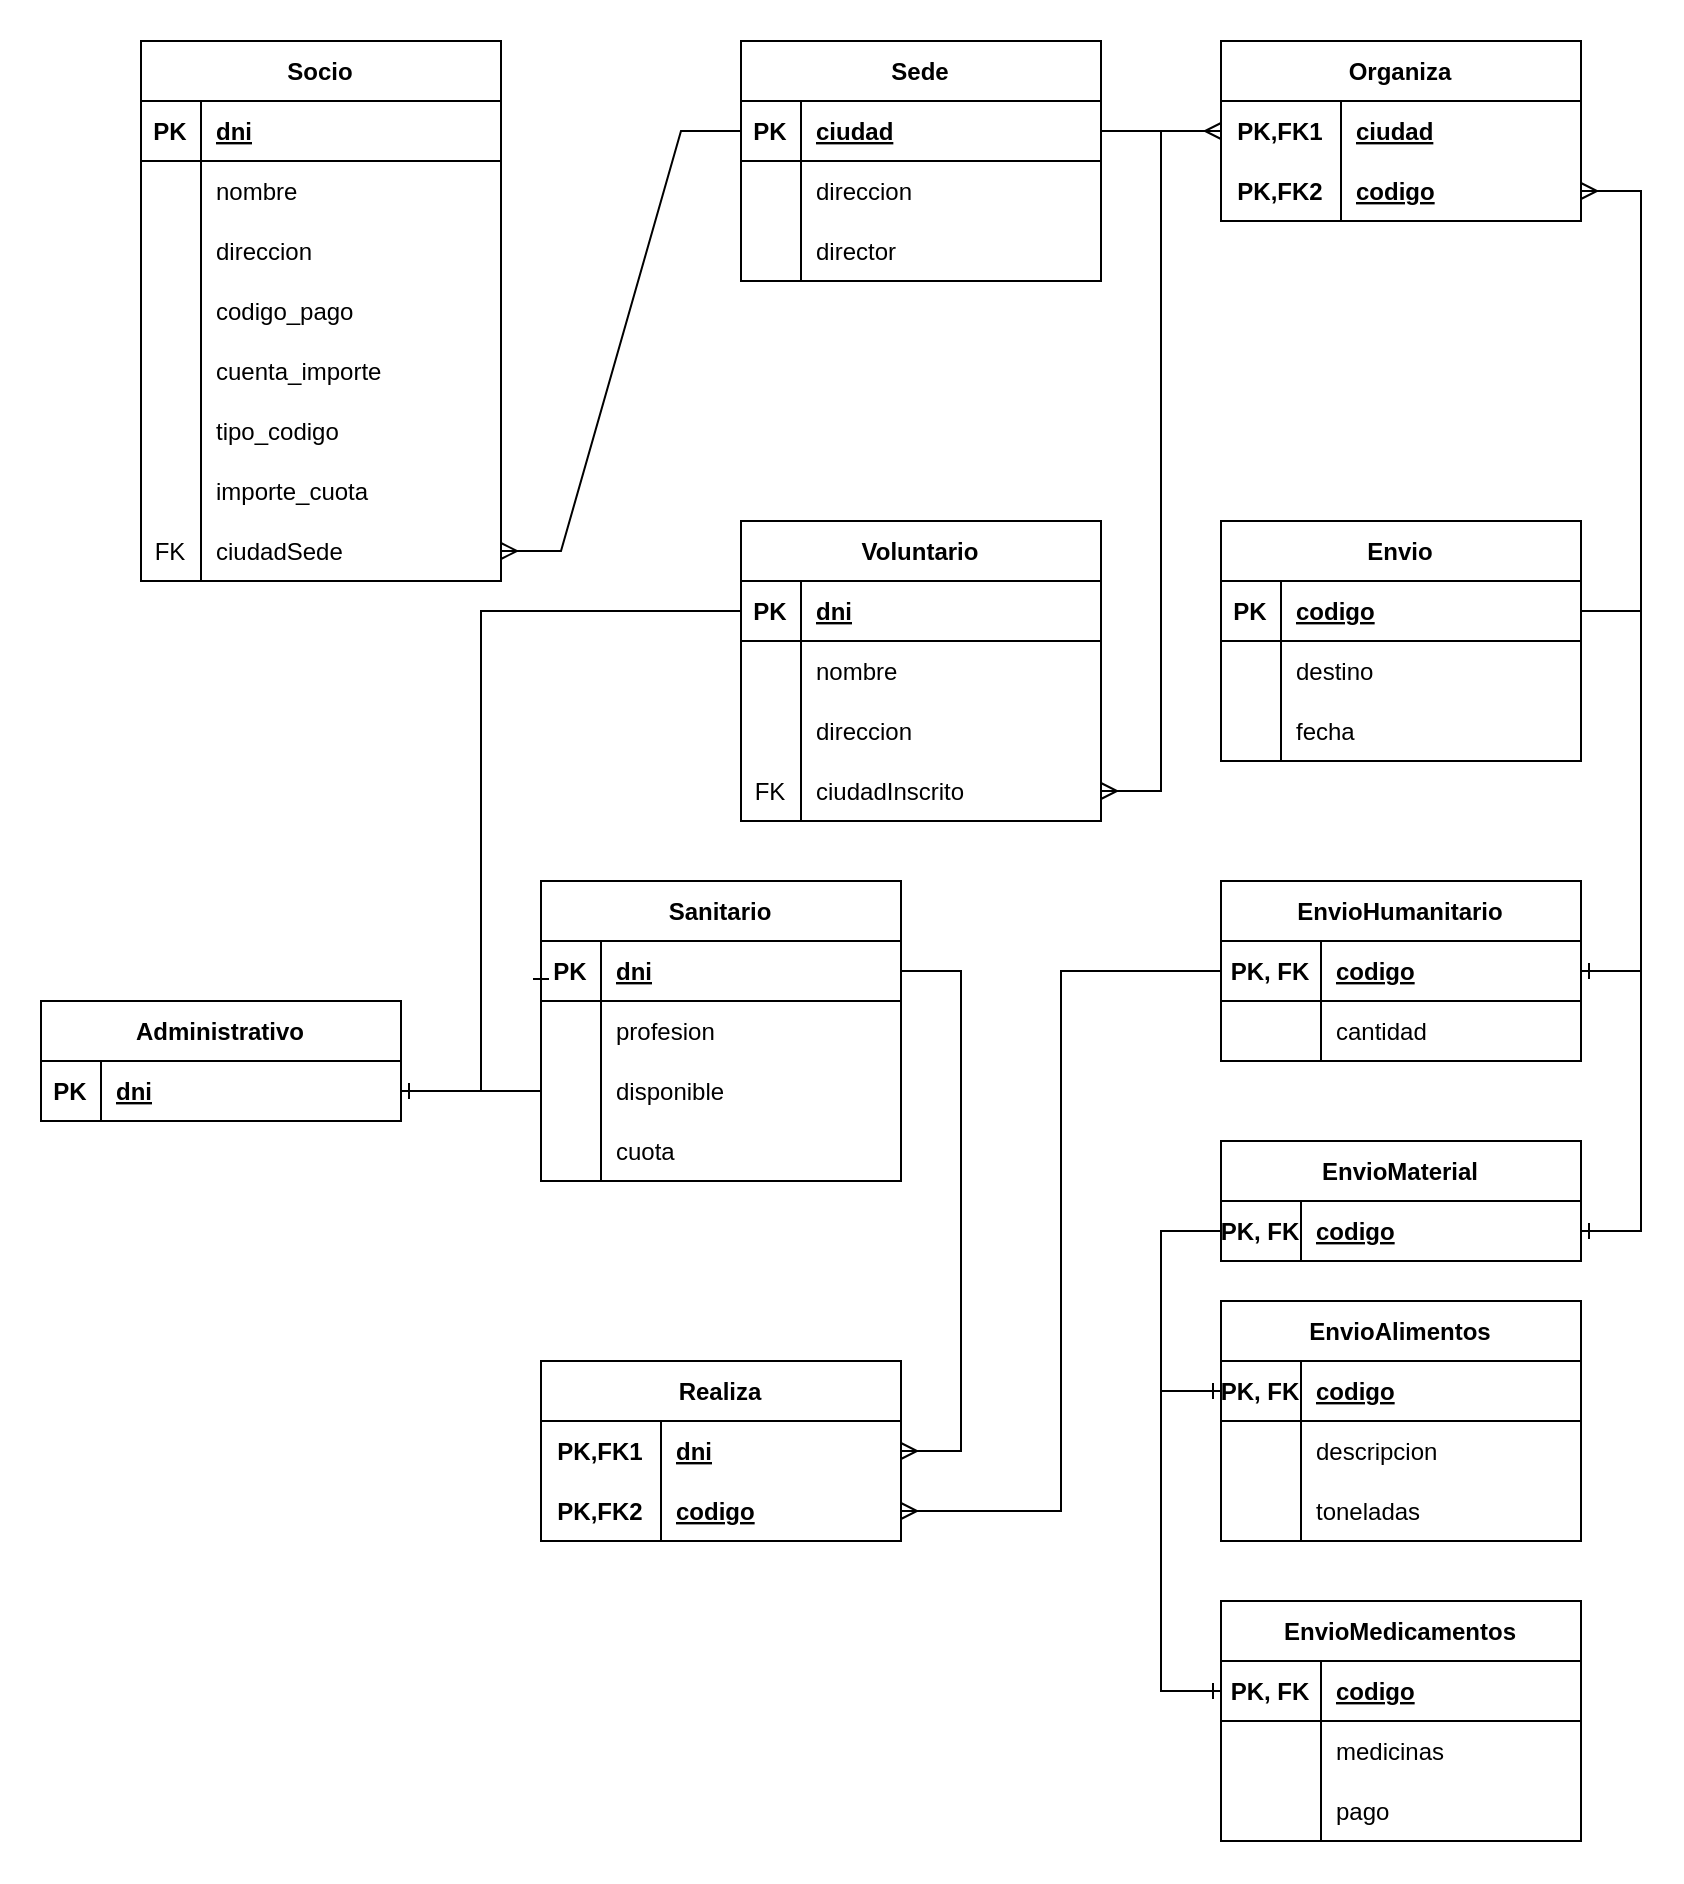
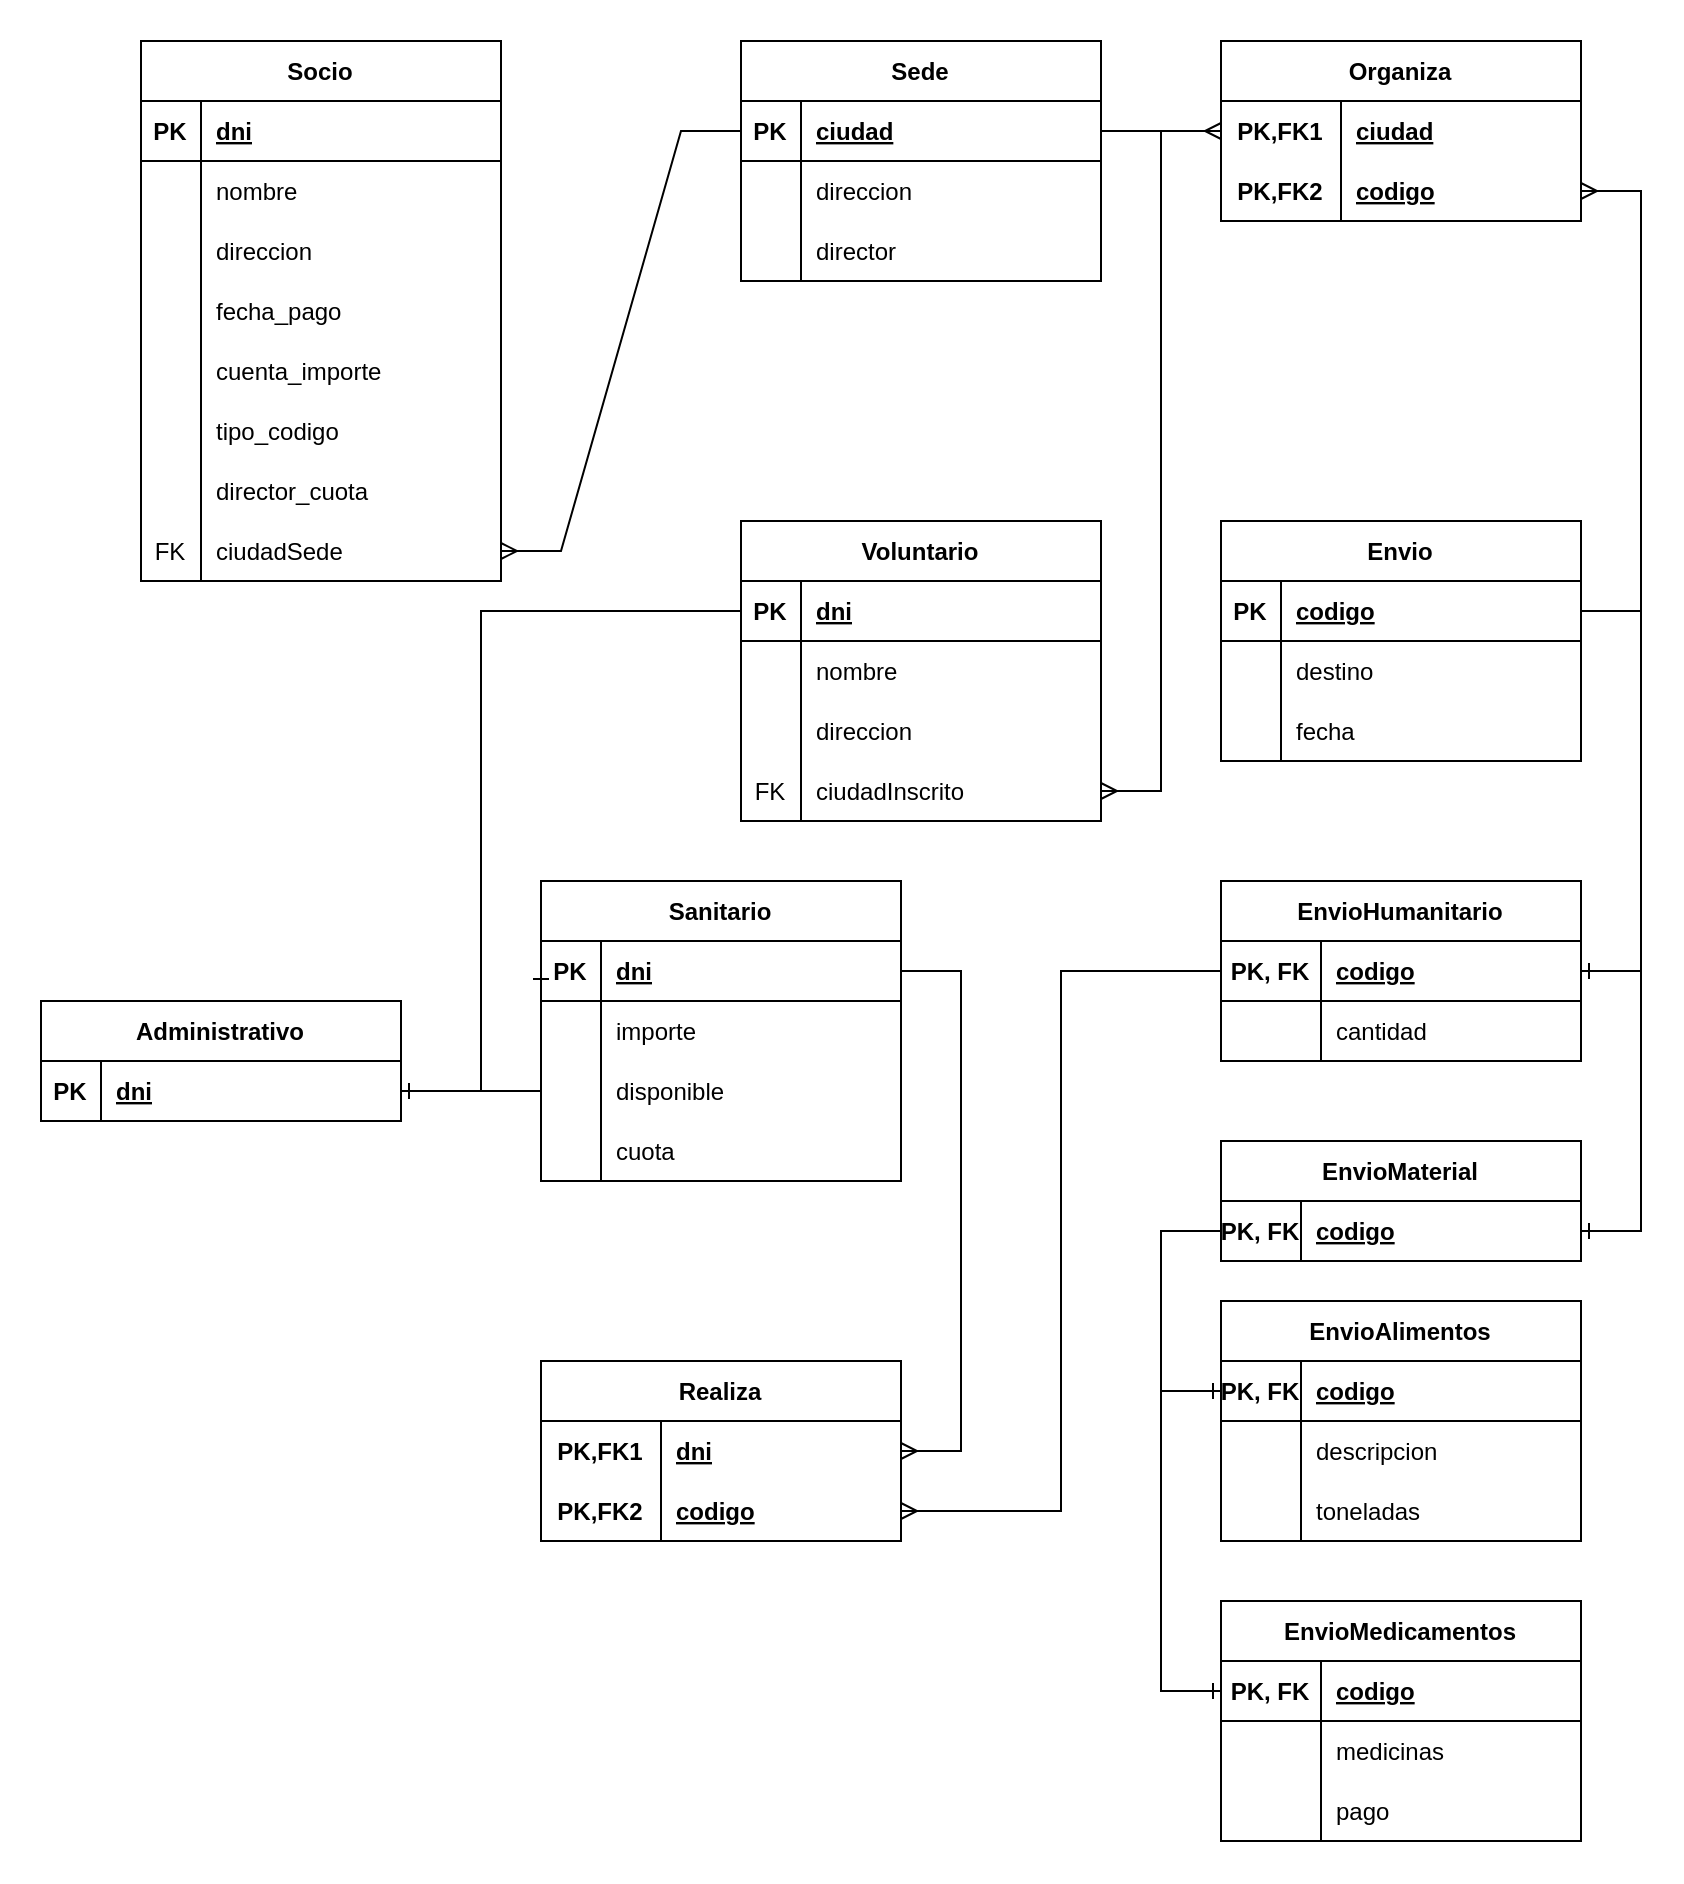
node "codigo_pago": label "codigo_pago" -> "fecha_pago"
node "importe_cuota": label "importe_cuota" -> "director_cuota"
node "profesion": label "profesion" -> "importe"
